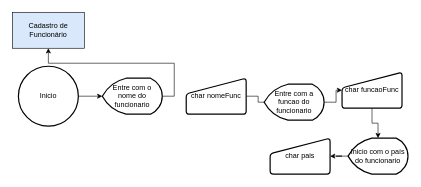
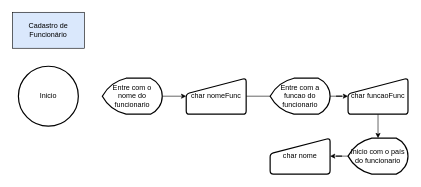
edge "Entre com o nome do funcionario" -> "Cadastro de Funcionário": now "Entre com o nome do funcionario" -> "char nomeFunc"
node "char funcaoFunc": moved (372, 90) -> (378, 96)
edge "Inicio" -> "Entre com o nome do funcionario": removed
node "Entre com a funcao do funcionario": moved (294, 102) -> (300, 96)
node "char pais": label "char pais" -> "char nome"
